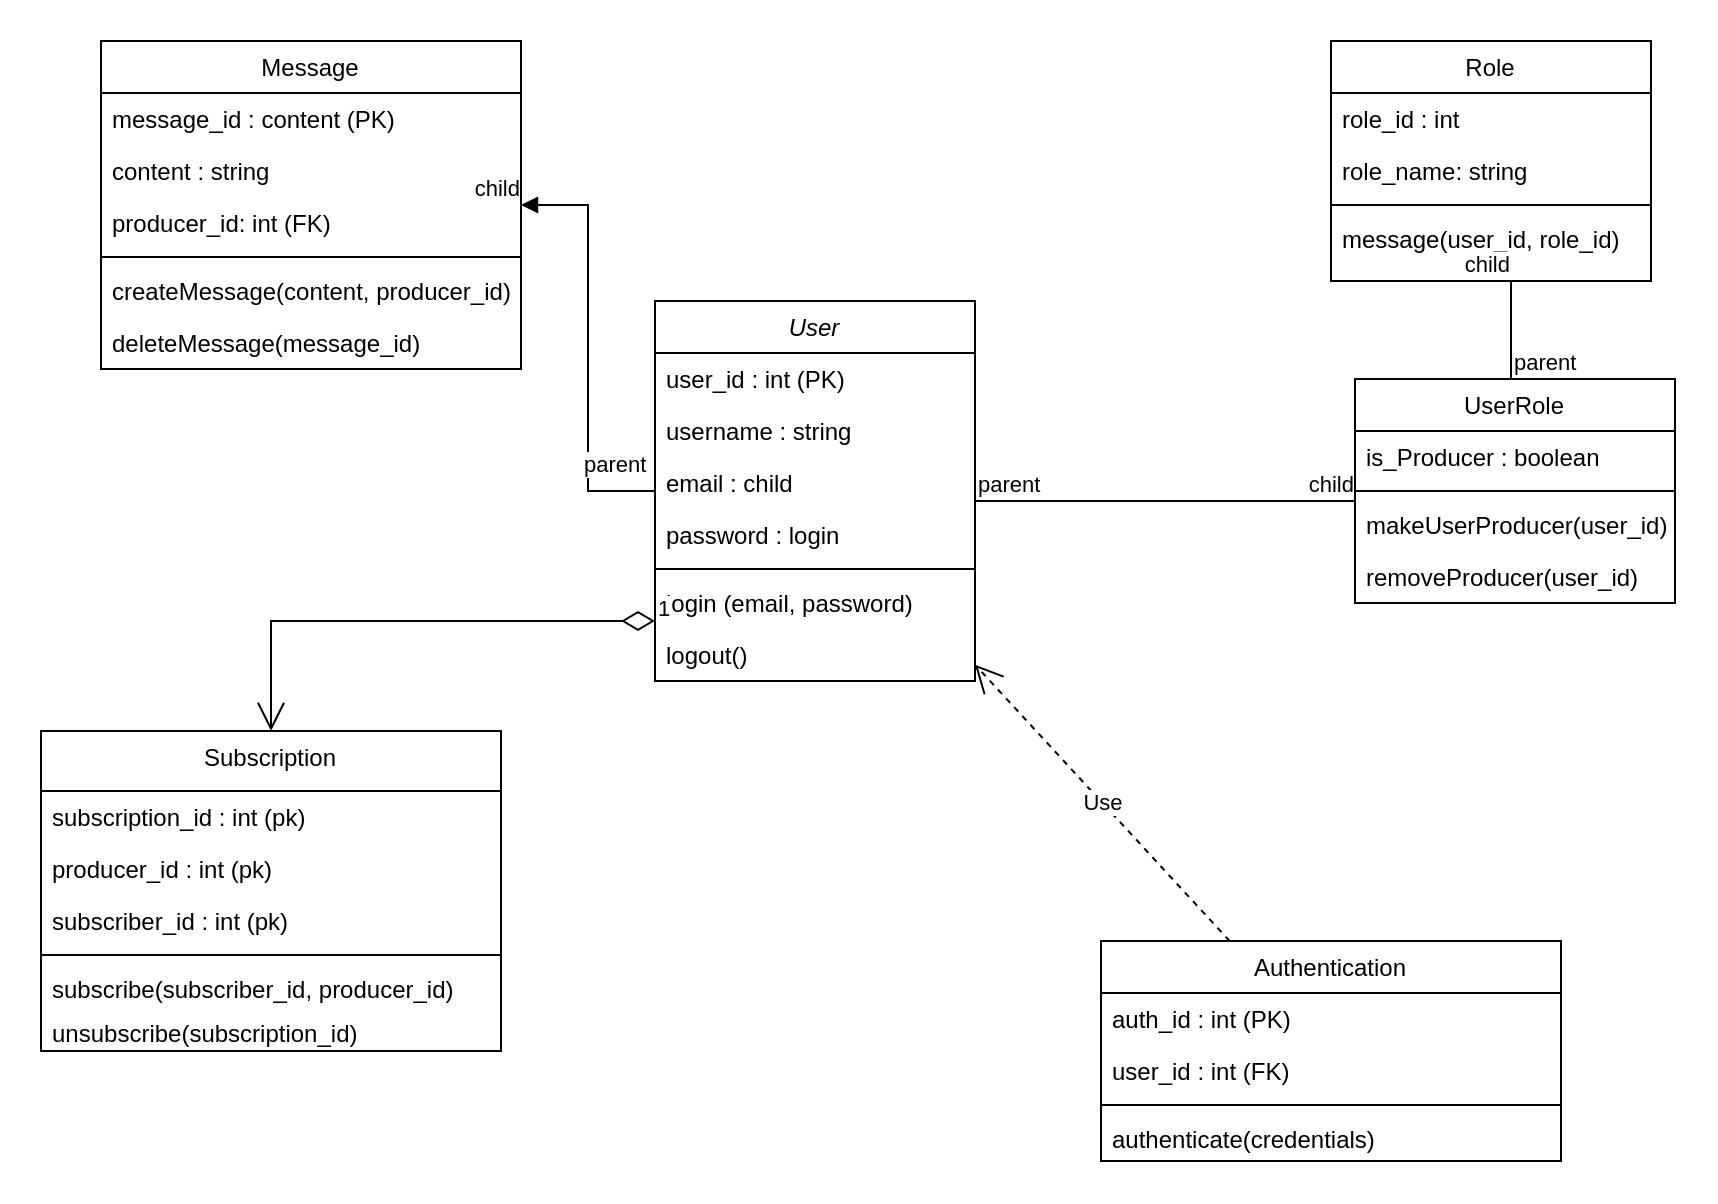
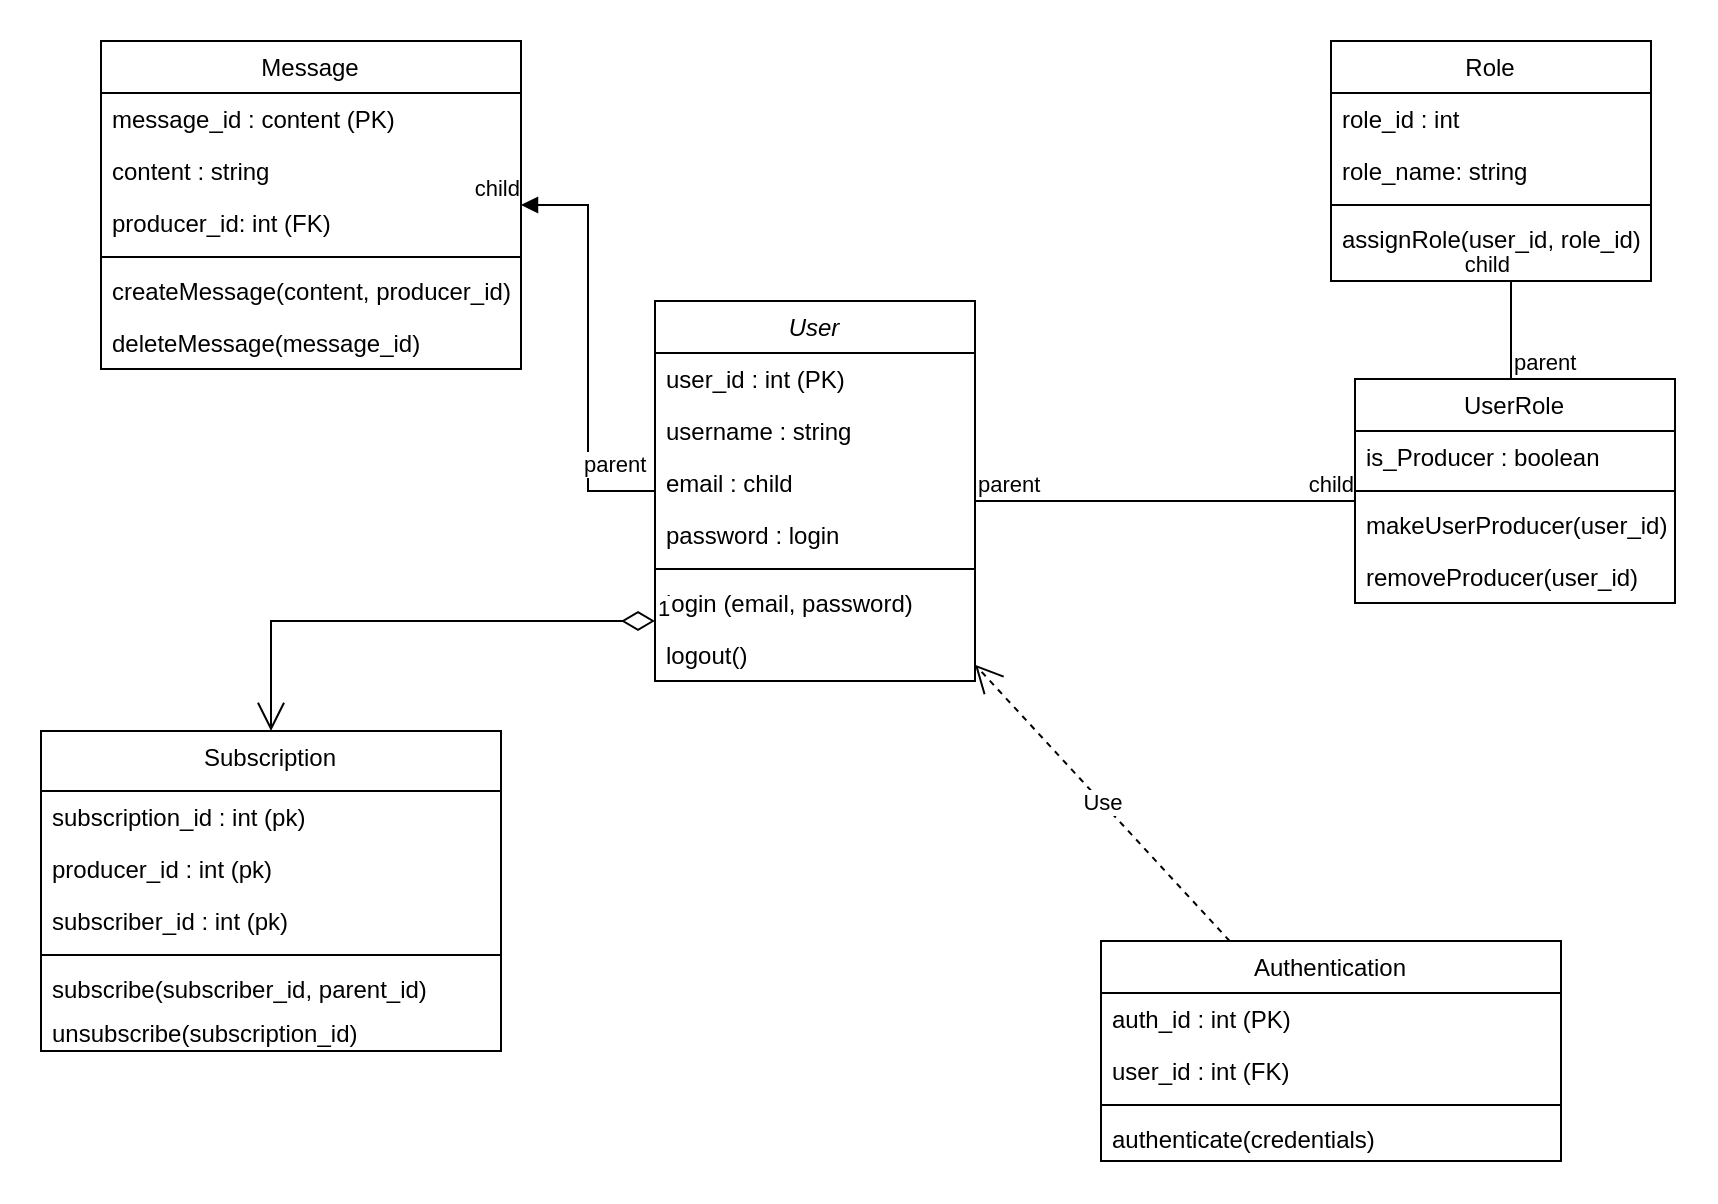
node "message(user_id, role_id)": label "message(user_id, role_id)" -> "assignRole(user_id, role_id)"
node "subscribe(subscriber_id, producer_id)": label "subscribe(subscriber_id, producer_id)" -> "subscribe(subscriber_id, parent_id)"
